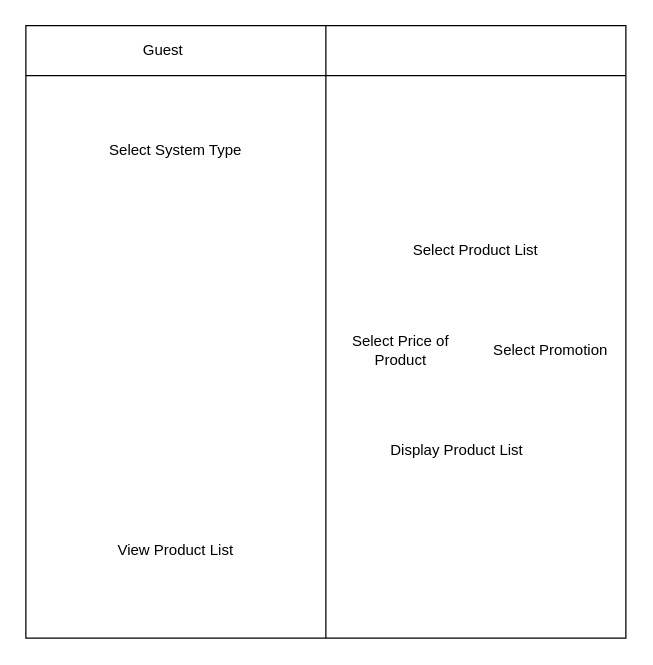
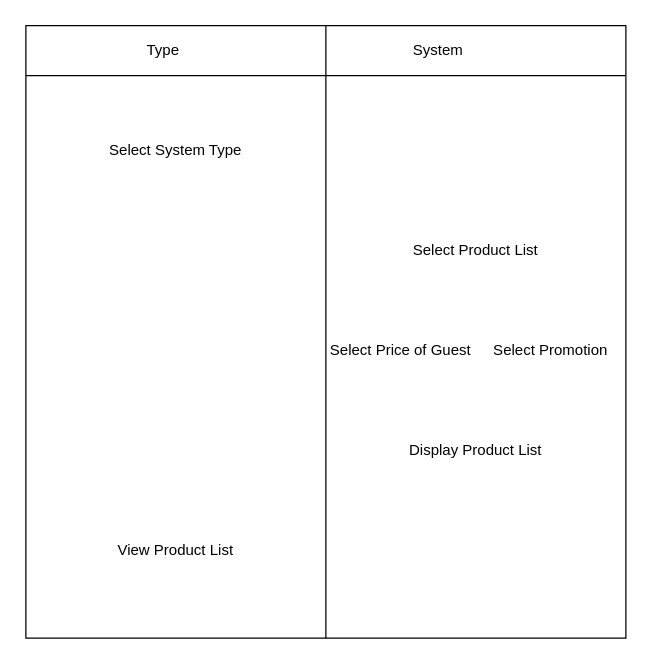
node "Guest": label "Guest" -> "Type"
node "System": added
node "Select Price of Product": label "Select Price of Product" -> "Select Price of Guest"
node "Display Product List": moved (457, 451) -> (476, 451)
